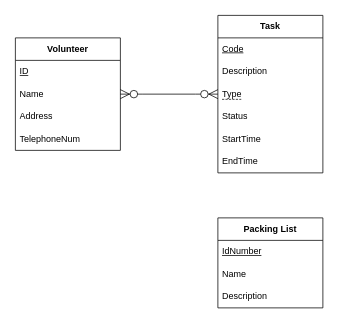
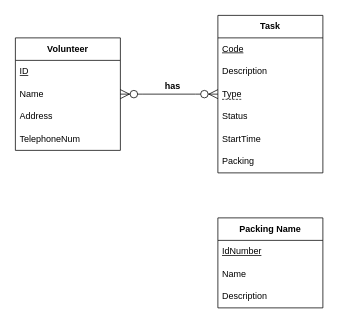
node "has": added
node "EndTime": label "EndTime" -> "Packing"
node "Packing List": label "Packing List" -> "Packing Name"
